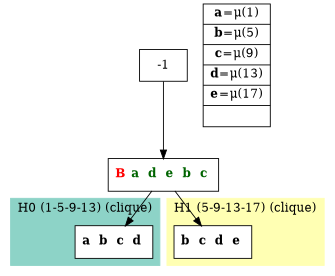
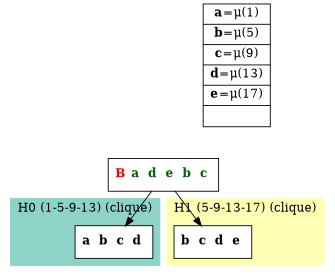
node "-1": removed
